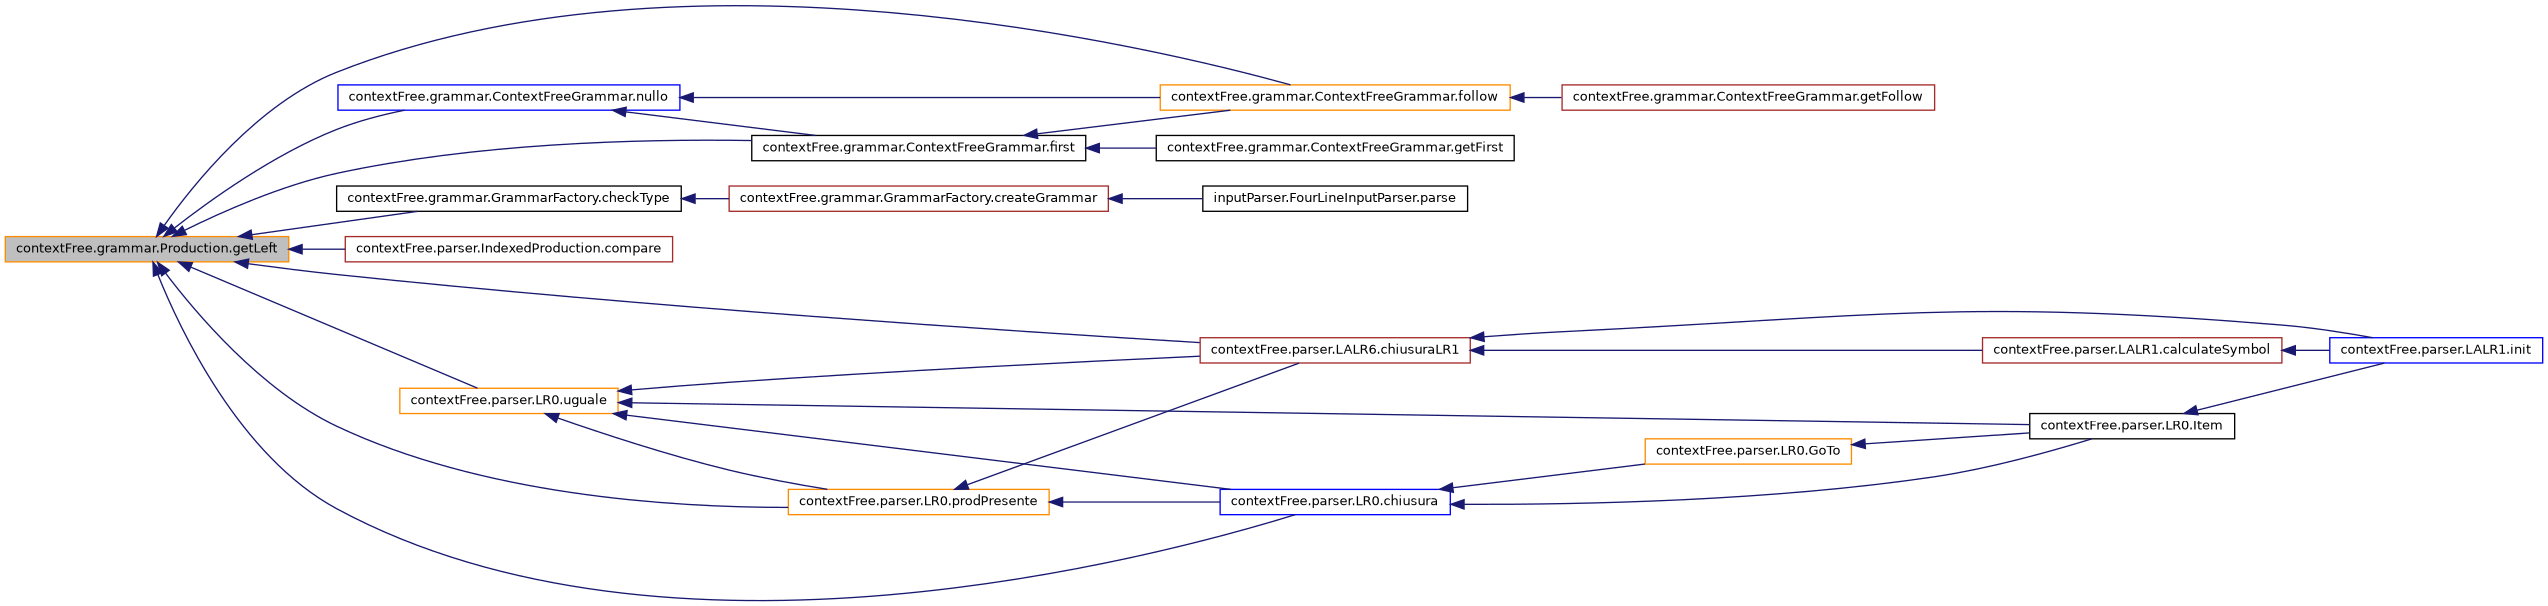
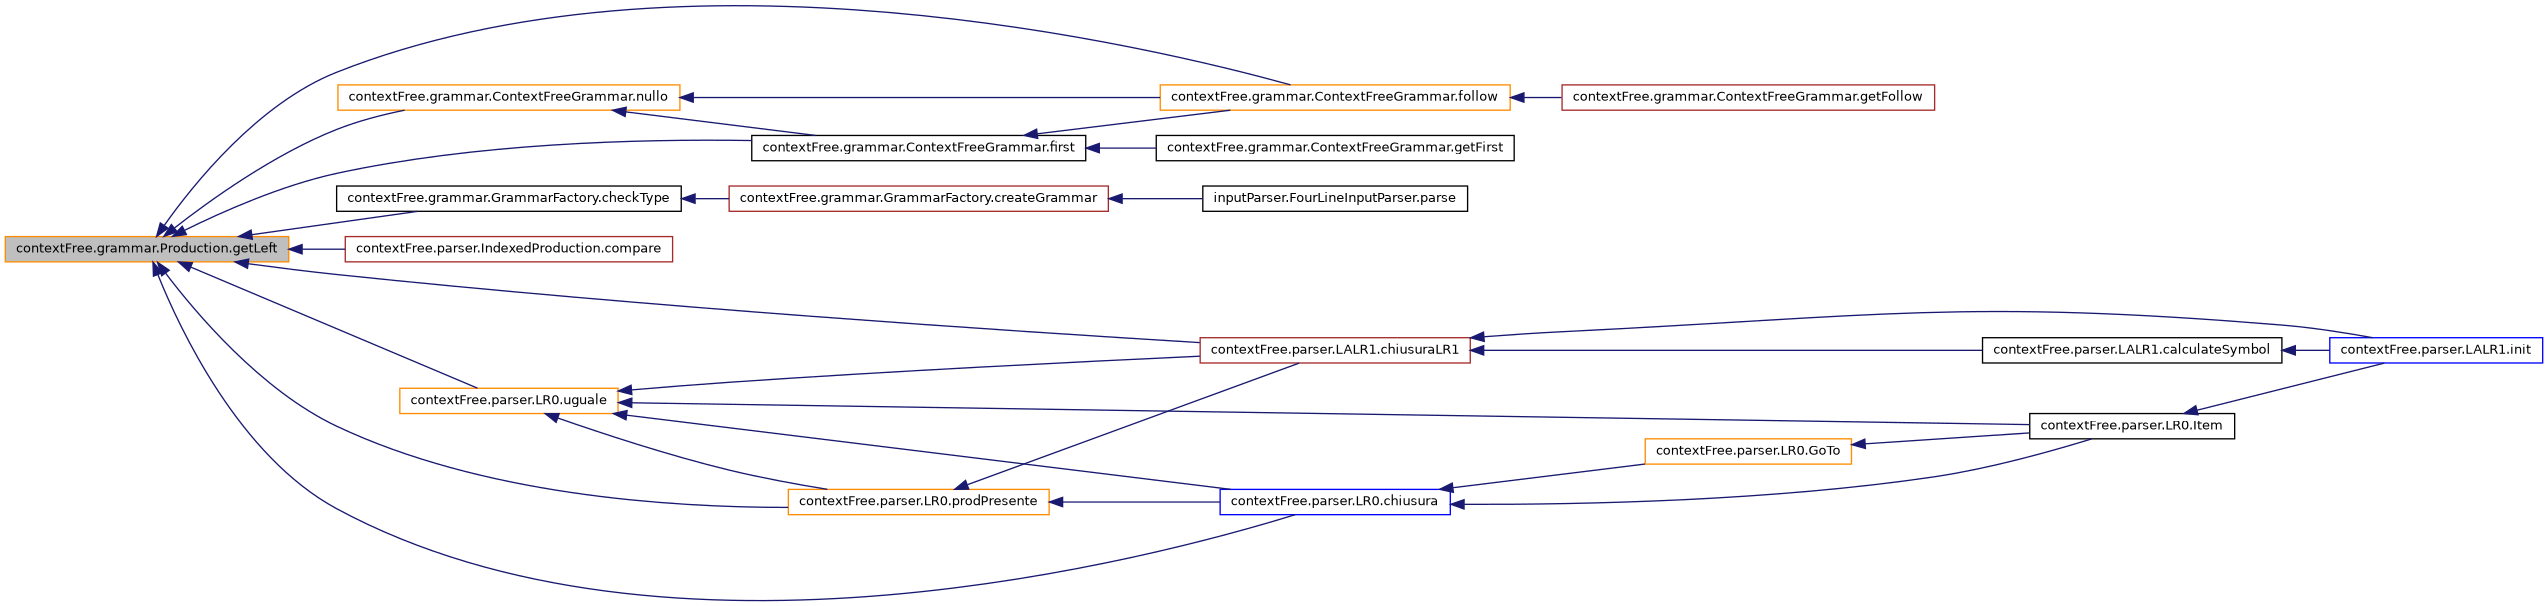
node "contextFree.grammar.ContextFreeGrammar.nullo": color blue -> darkorange
node "contextFree.parser.LALR6.chiusuraLR1": label "contextFree.parser.LALR6.chiusuraLR1" -> "contextFree.parser.LALR1.chiusuraLR1"
node "contextFree.parser.LALR1.calculateSymbol": color brown -> black
